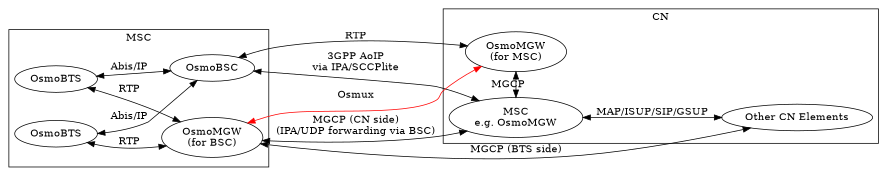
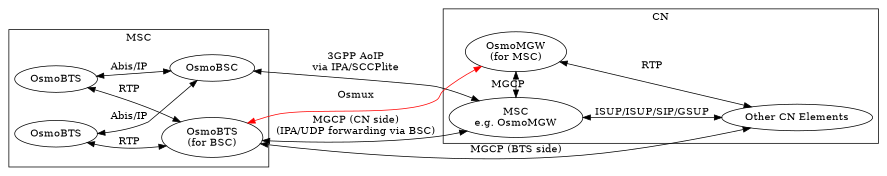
edge "OsmoMGW (for MSC)" -- "OsmoBSC": now "OsmoMGW (for MSC)" -- "Other CN Elements"
edge "MSC e.g. OsmoMGW" -- "Other CN Elements": label "MAP/ISUP/SIP/GSUP" -> "ISUP/ISUP/SIP/GSUP"
node "OsmoMGW (for BSC)": label "OsmoMGW (for BSC)" -> "OsmoBTS (for BSC)"
